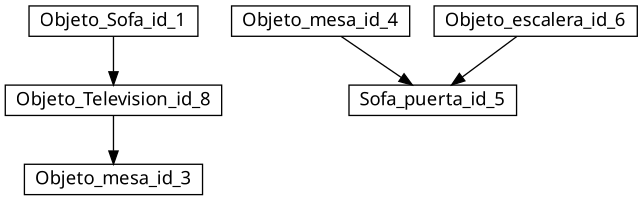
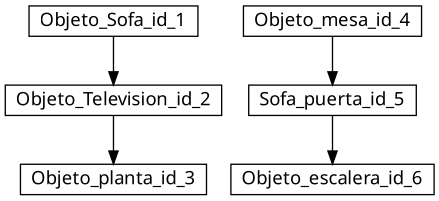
edge "Objeto_escalera_id_6" -> "Sofa_puerta_id_5": reversed
node "Objeto_Television_id_8": label "Objeto_Television_id_8" -> "Objeto_Television_id_2"
node "Objeto_mesa_id_3": label "Objeto_mesa_id_3" -> "Objeto_planta_id_3"
